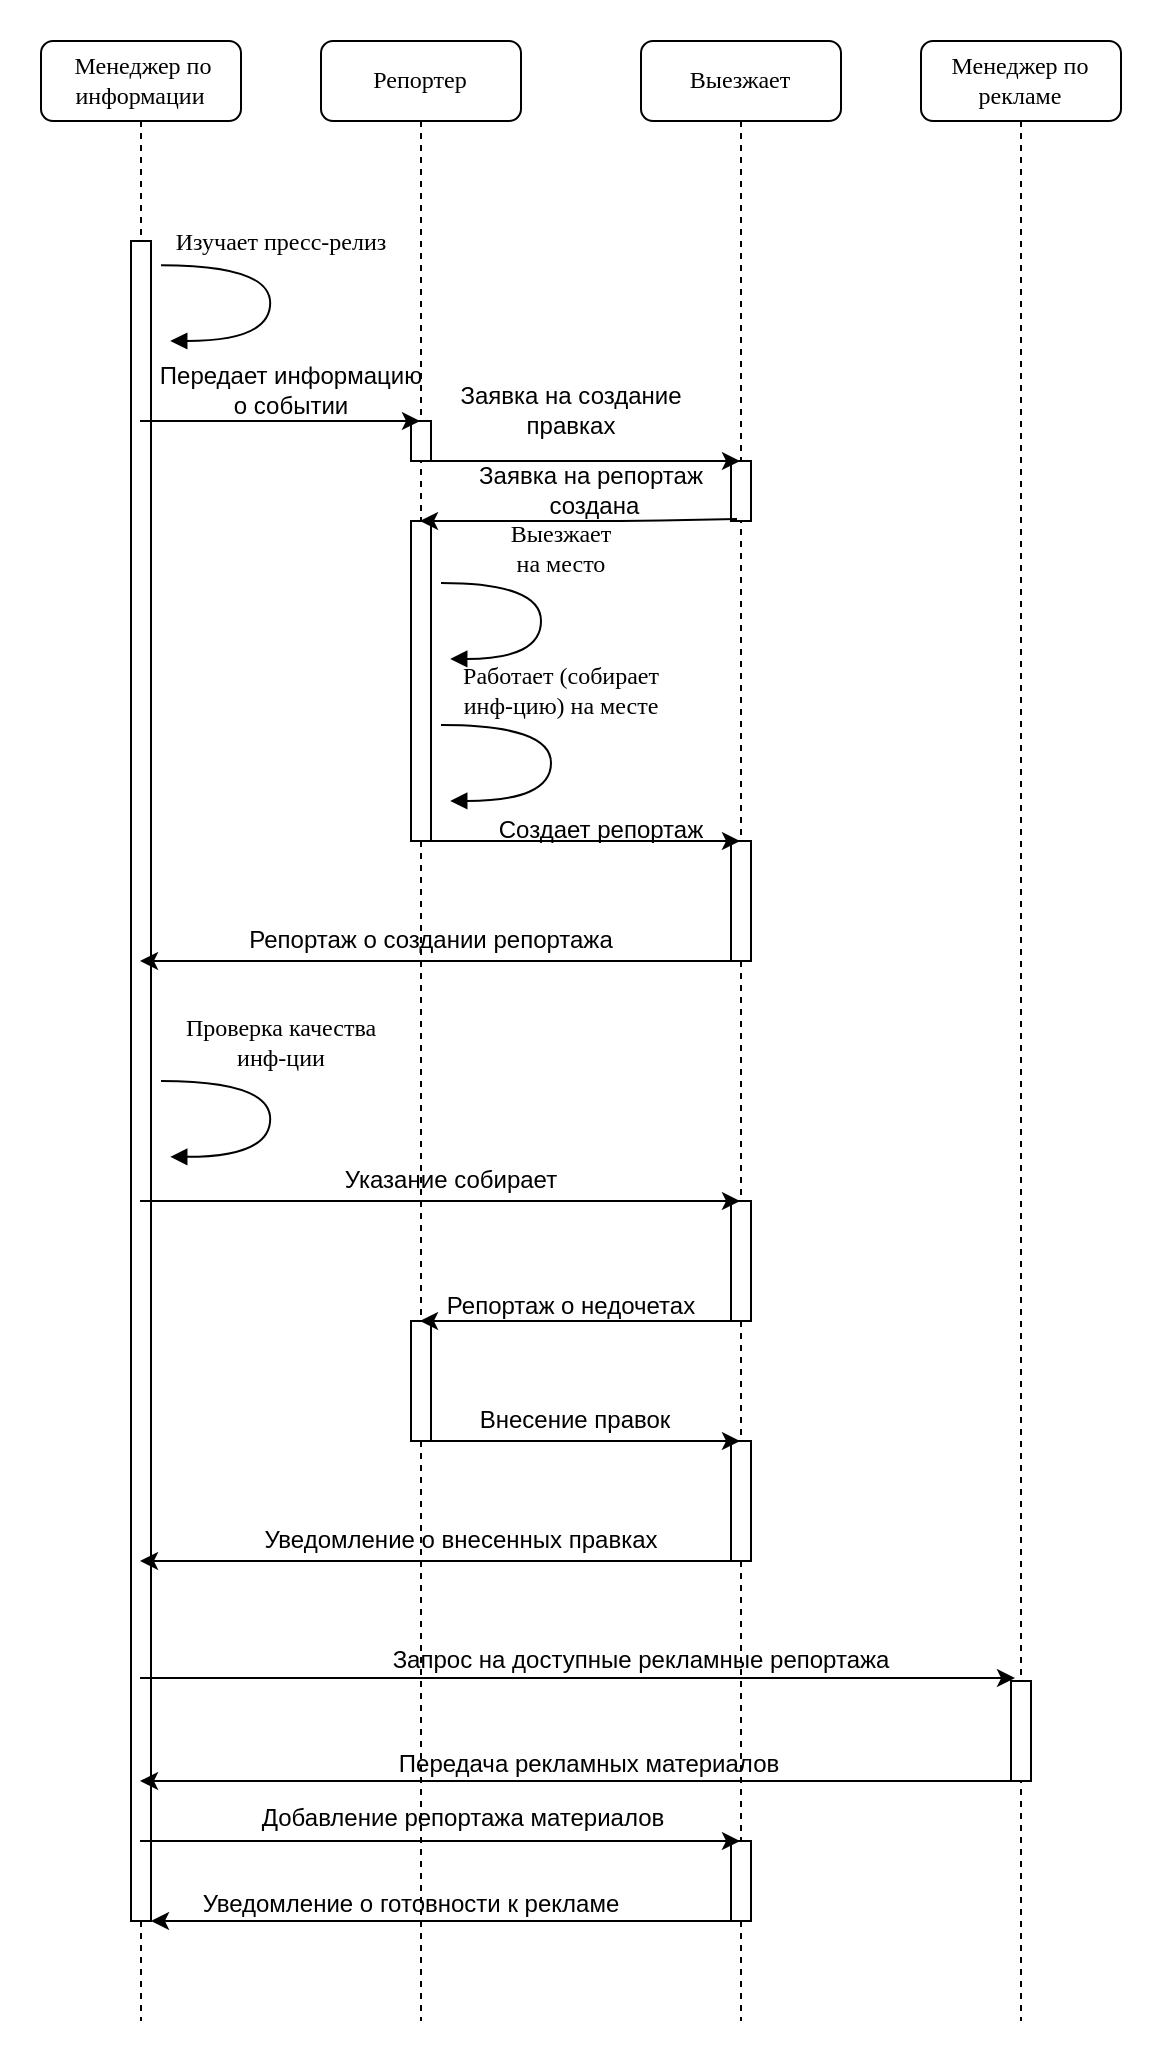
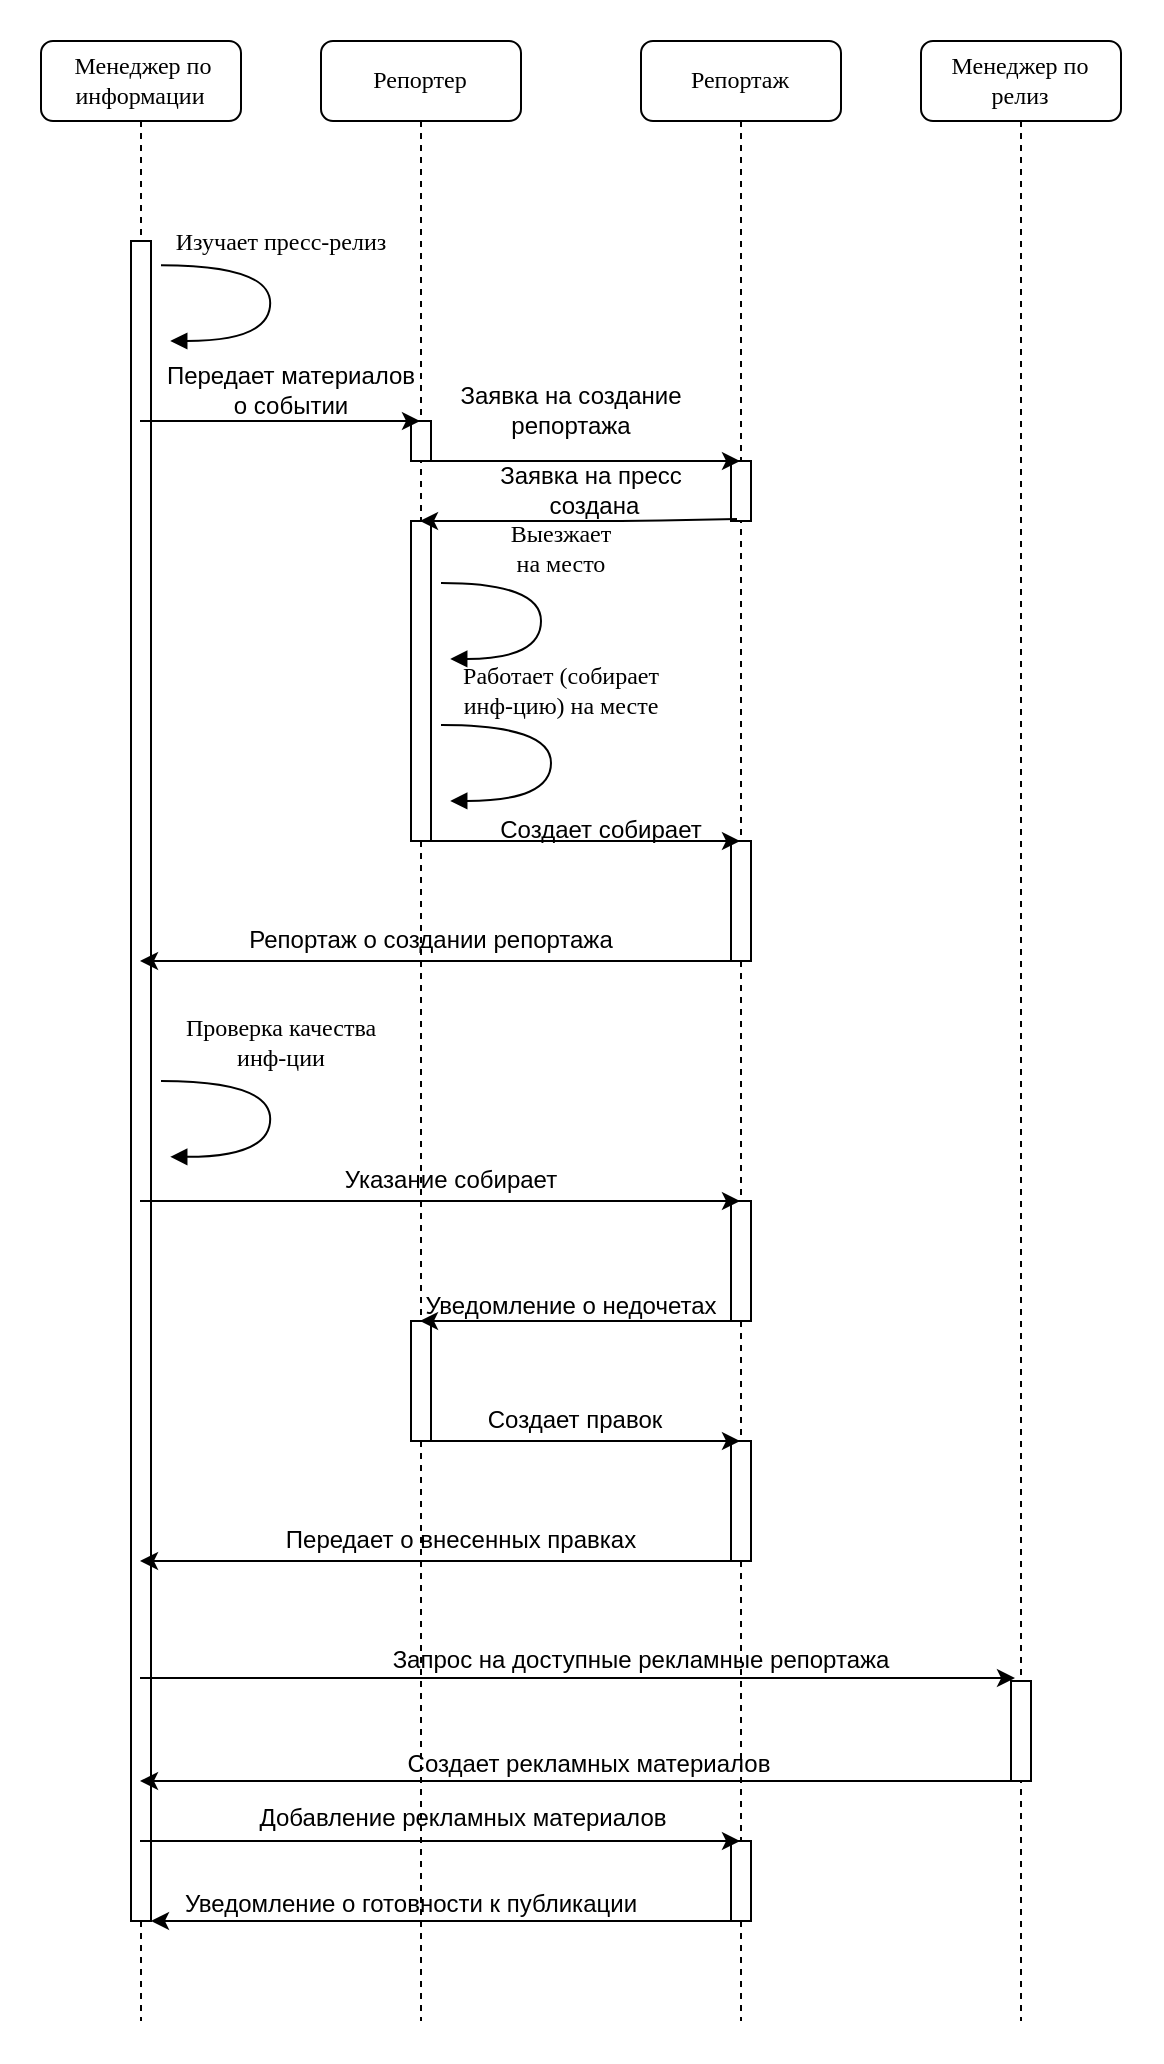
node "Выезжает": label "Выезжает" -> "Репортаж"
node "Менеджер по рекламе": label "Менеджер по рекламе" -> "Менеджер по релиз"
node "Передает информацию о событии": label "Передает информацию о событии" -> "Передает материалов о событии"
node "Заявка на создание правках": label "Заявка на создание правках" -> "Заявка на создание репортажа"
node "Заявка на репортаж создана": label "Заявка на репортаж создана" -> "Заявка на пресс создана"
node "Создает репортаж": label "Создает репортаж" -> "Создает собирает"
node "Репортаж о недочетах": label "Репортаж о недочетах" -> "Уведомление о недочетах"
node "Внесение правок": label "Внесение правок" -> "Создает правок"
node "Уведомление о внесенных правках": label "Уведомление о внесенных правках" -> "Передает о внесенных правках"
node "Передача рекламных материалов": label "Передача рекламных материалов" -> "Создает рекламных материалов"
node "Добавление репортажа материалов": label "Добавление репортажа материалов" -> "Добавление рекламных материалов"
node "Уведомление о готовности к рекламе": label "Уведомление о готовности к рекламе" -> "Уведомление о готовности к публикации"
